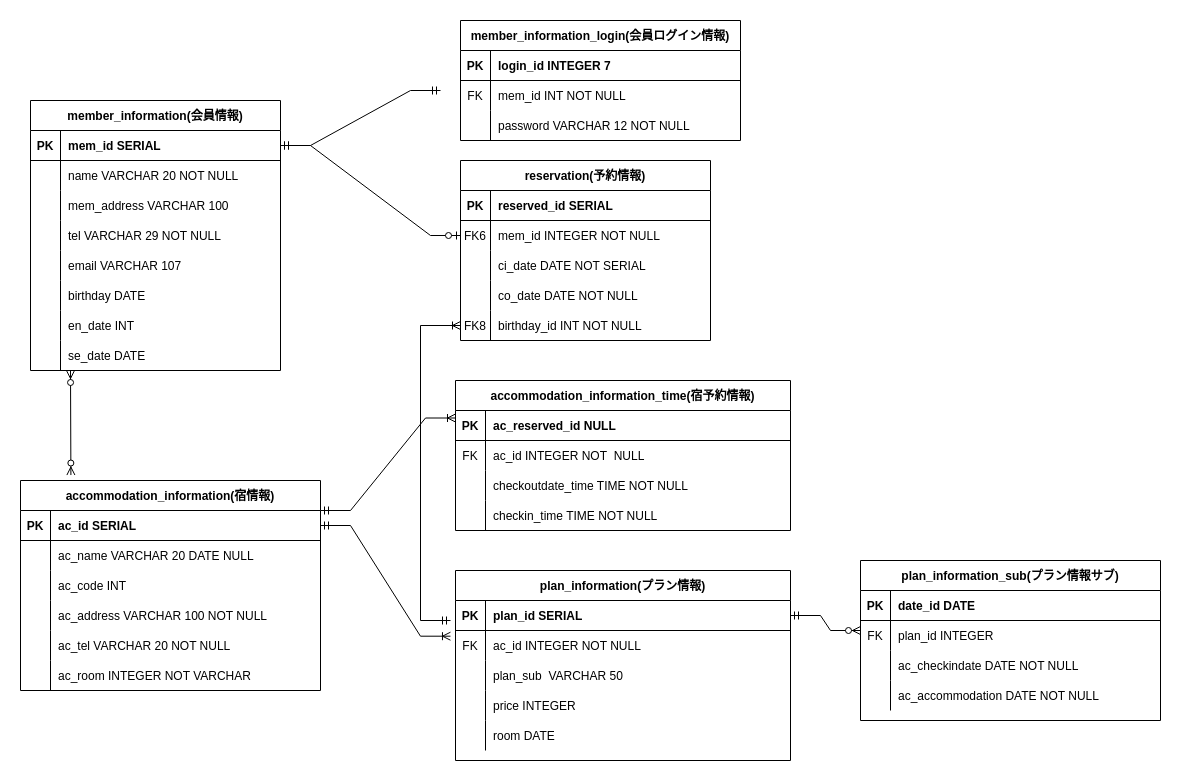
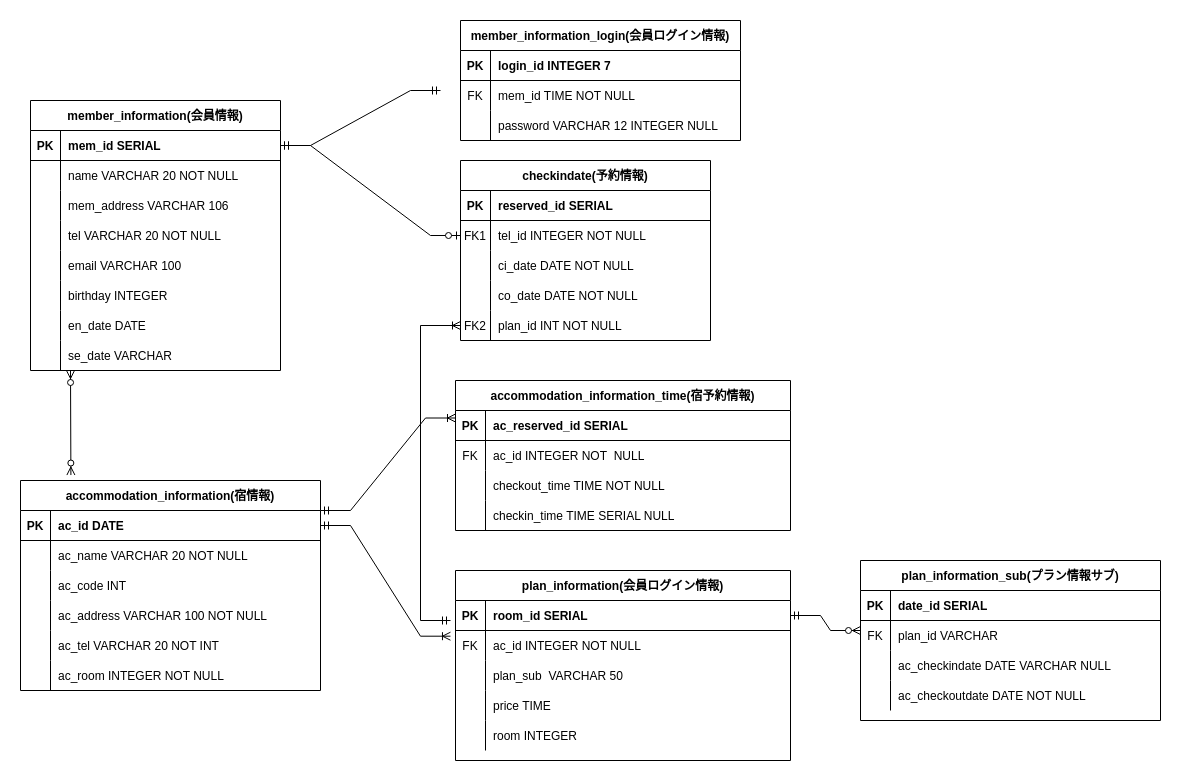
node "mem_id INT NOT NULL": label "mem_id INT NOT NULL" -> "mem_id TIME NOT NULL"
node "password VARCHAR 12 NOT NULL": label "password VARCHAR 12 NOT NULL" -> "password VARCHAR 12 INTEGER NULL"
node "reservation(予約情報)": label "reservation(予約情報)" -> "checkindate(予約情報)"
node "mem_address VARCHAR 100": label "mem_address VARCHAR 100" -> "mem_address VARCHAR 106"
node "tel VARCHAR 29 NOT NULL": label "tel VARCHAR 29 NOT NULL" -> "tel VARCHAR 20 NOT NULL"
node "FK6": label "FK6" -> "FK1"
node "mem_id INTEGER NOT NULL": label "mem_id INTEGER NOT NULL" -> "tel_id INTEGER NOT NULL"
node "email VARCHAR 107": label "email VARCHAR 107" -> "email VARCHAR 100"
node "ci_date DATE NOT SERIAL": label "ci_date DATE NOT SERIAL" -> "ci_date DATE NOT NULL"
node "birthday DATE": label "birthday DATE" -> "birthday INTEGER"
node "en_date INT": label "en_date INT" -> "en_date DATE"
node "FK8": label "FK8" -> "FK2"
node "birthday_id INT NOT NULL": label "birthday_id INT NOT NULL" -> "plan_id INT NOT NULL"
node "se_date DATE": label "se_date DATE" -> "se_date VARCHAR"
node "ac_reserved_id NULL": label "ac_reserved_id NULL" -> "ac_reserved_id SERIAL"
node "checkoutdate_time TIME NOT NULL": label "checkoutdate_time TIME NOT NULL" -> "checkout_time TIME NOT NULL"
node "checkin_time TIME NOT NULL": label "checkin_time TIME NOT NULL" -> "checkin_time TIME SERIAL NULL"
node "ac_id SERIAL": label "ac_id SERIAL" -> "ac_id DATE"
node "ac_name VARCHAR 20 DATE NULL": label "ac_name VARCHAR 20 DATE NULL" -> "ac_name VARCHAR 20 NOT NULL"
node "plan_information(プラン情報)": label "plan_information(プラン情報)" -> "plan_information(会員ログイン情報)"
node "date_id DATE": label "date_id DATE" -> "date_id SERIAL"
node "plan_id SERIAL": label "plan_id SERIAL" -> "room_id SERIAL"
node "plan_id INTEGER": label "plan_id INTEGER" -> "plan_id VARCHAR"
node "ac_tel VARCHAR 20 NOT NULL": label "ac_tel VARCHAR 20 NOT NULL" -> "ac_tel VARCHAR 20 NOT INT"
node "ac_checkindate DATE NOT NULL": label "ac_checkindate DATE NOT NULL" -> "ac_checkindate DATE VARCHAR NULL"
node "ac_room INTEGER NOT VARCHAR": label "ac_room INTEGER NOT VARCHAR" -> "ac_room INTEGER NOT NULL"
node "ac_accommodation DATE NOT NULL": label "ac_accommodation DATE NOT NULL" -> "ac_checkoutdate DATE NOT NULL"
node "price INTEGER": label "price INTEGER" -> "price TIME"
node "room DATE": label "room DATE" -> "room INTEGER"
